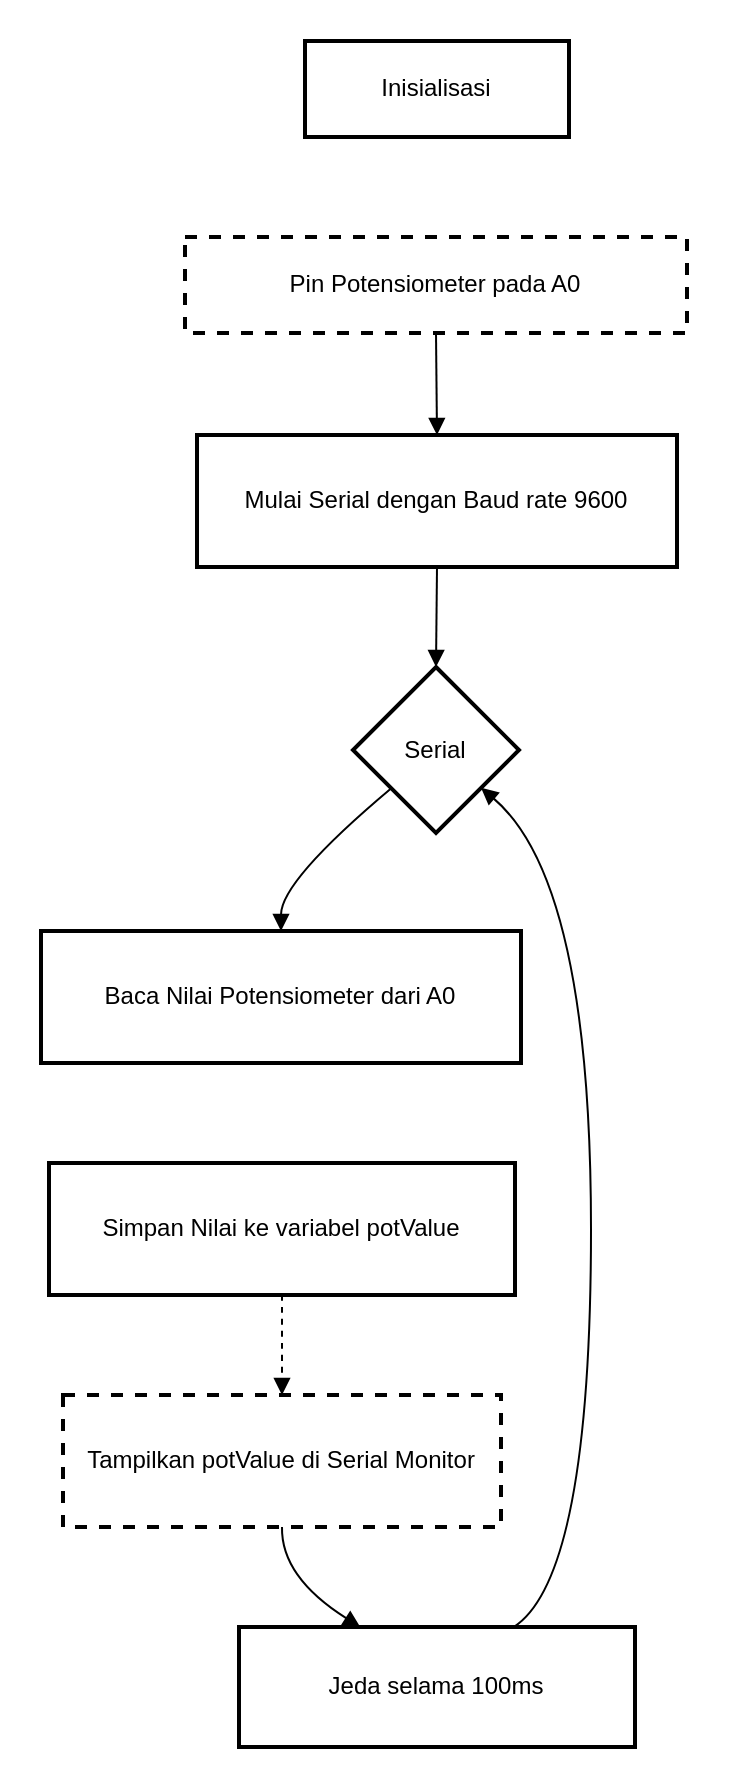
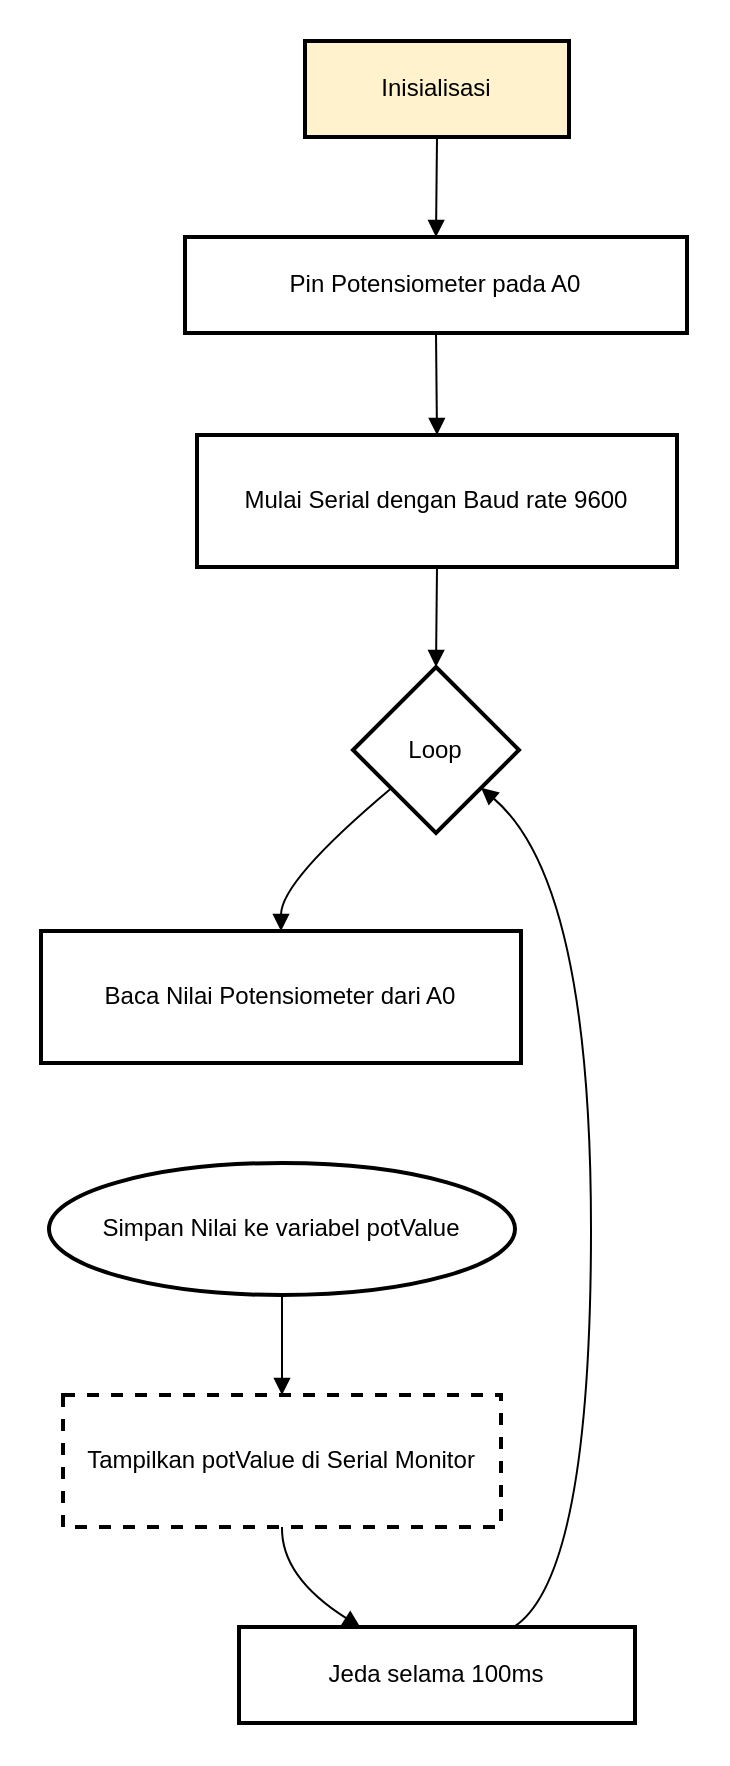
node "Inisialisasi": fillcolor #ffffff -> #fff2cc
edge "Inisialisasi" -> "Pin Potensiometer pada A0": added
node "Pin Potensiometer pada A0": style dashed -> solid
node "Serial": label "Serial" -> "Loop"
node "Simpan Nilai ke variabel potValue": shape rectangle -> ellipse
edge "Simpan Nilai ke variabel potValue" -> "Tampilkan potValue di Serial Monitor": style dashed -> solid
node "Jeda selama 100ms": size 396x120 -> 396x96
